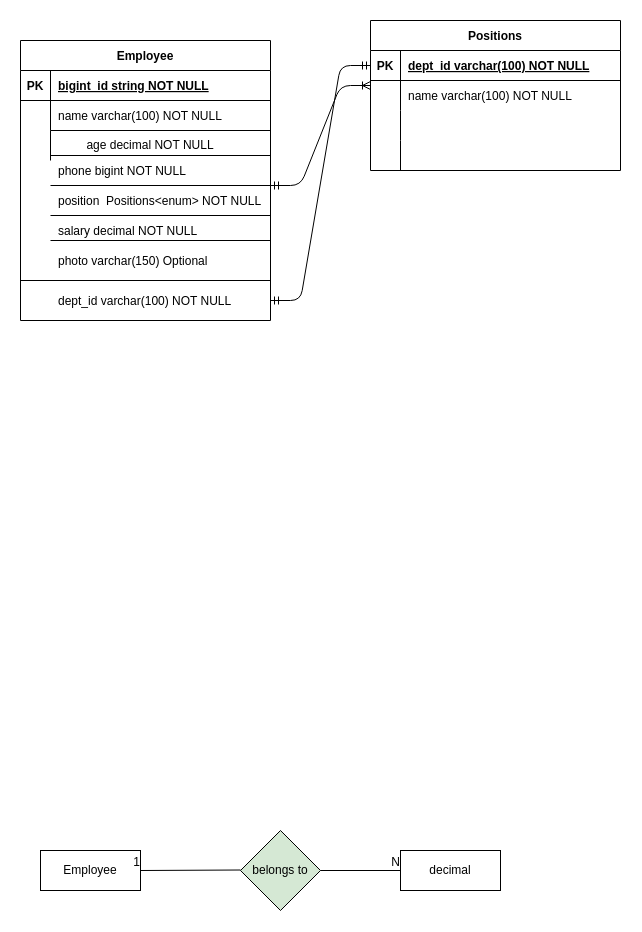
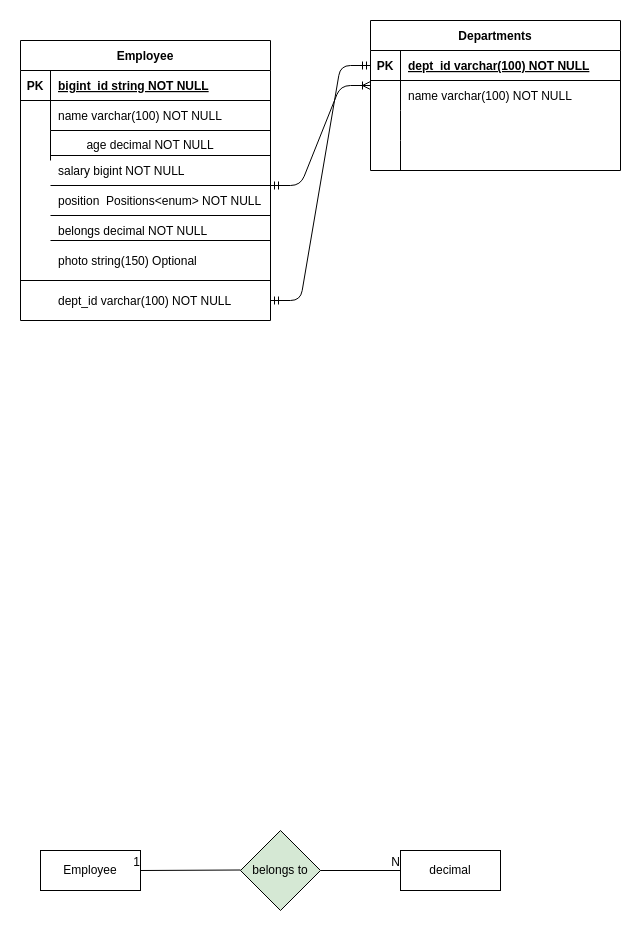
node "Positions": label "Positions" -> "Departments"
node "phone bigint NOT NULL": label "phone bigint NOT NULL" -> "salary bigint NOT NULL"
node "salary decimal NOT NULL": label "salary decimal NOT NULL" -> "belongs decimal NOT NULL"
node "photo varchar(150) Optional": label "photo varchar(150) Optional" -> "photo string(150) Optional"
